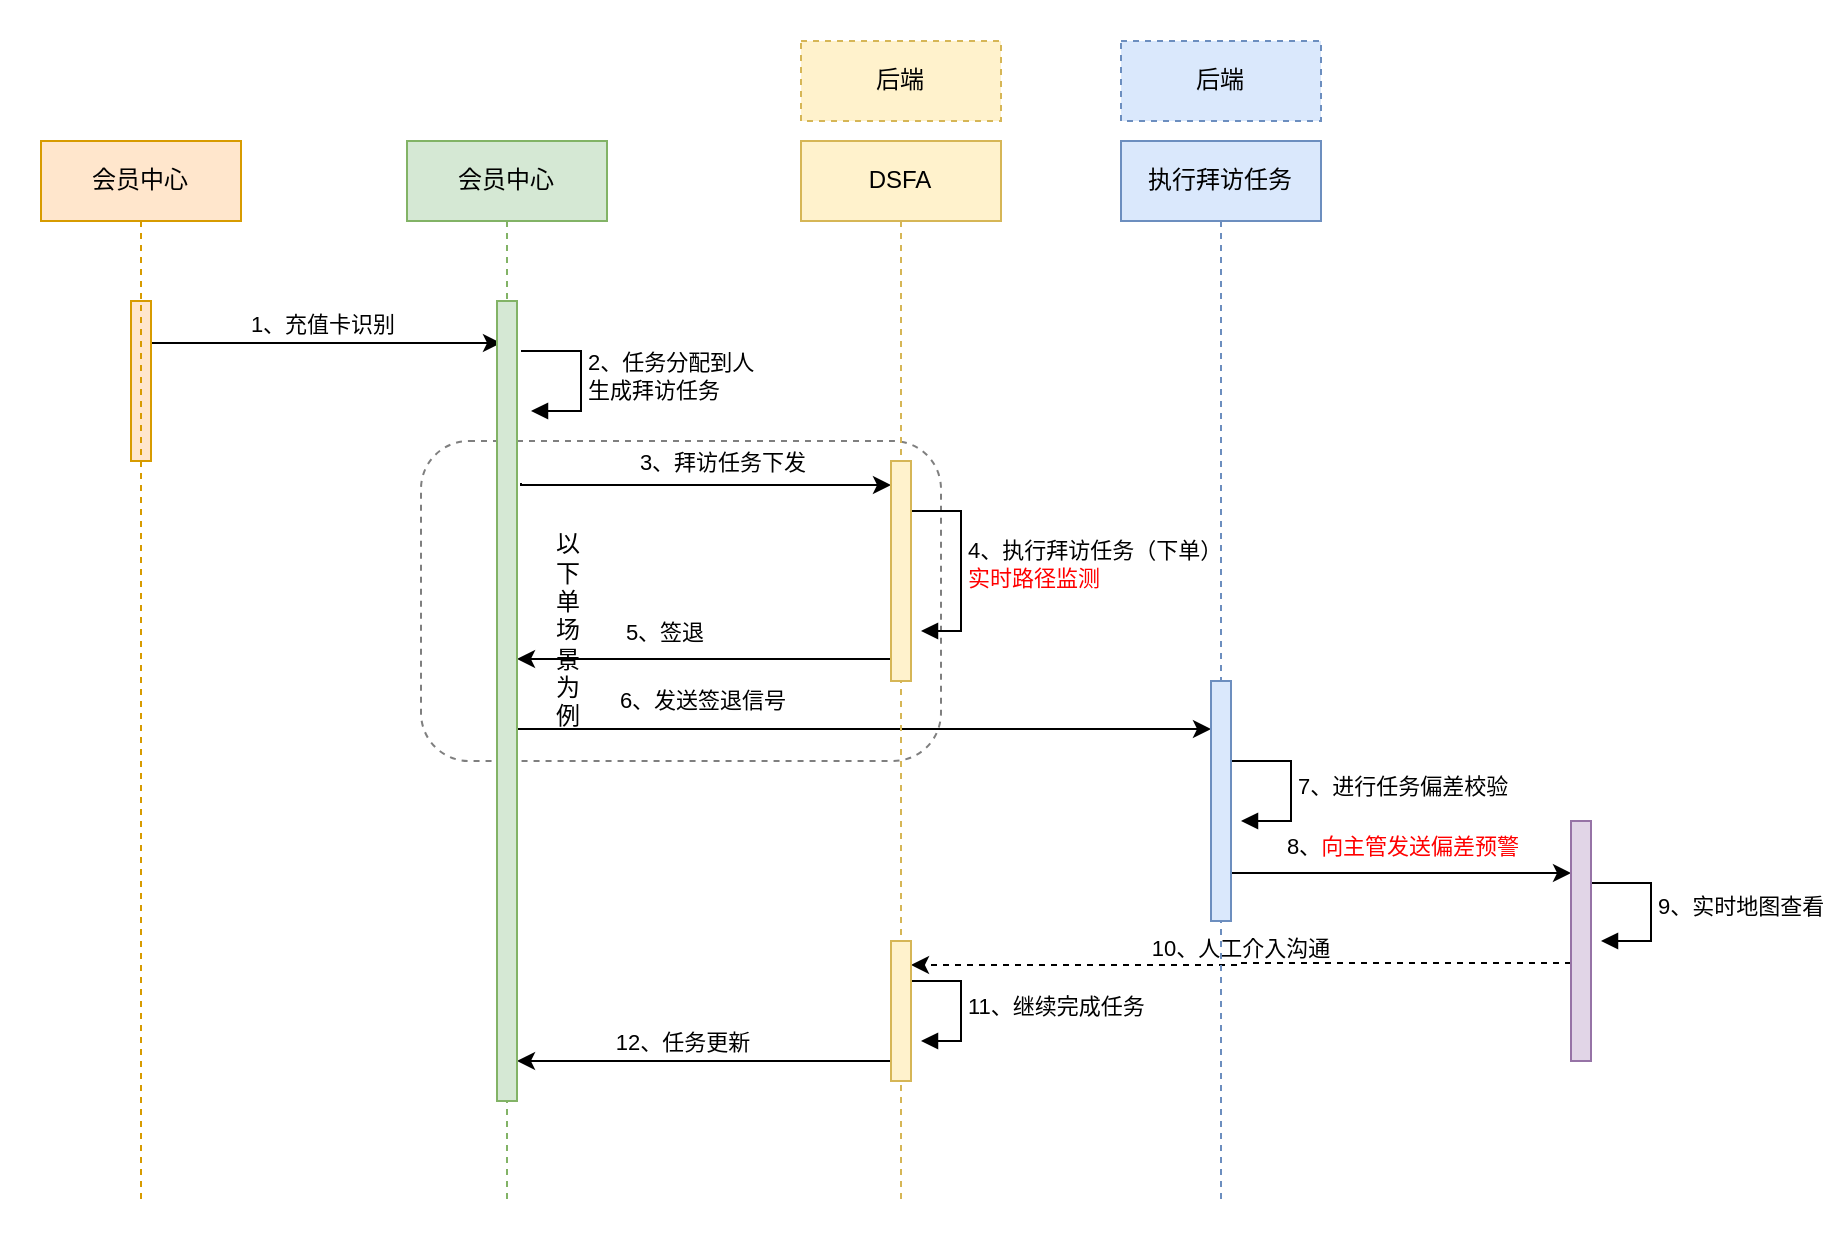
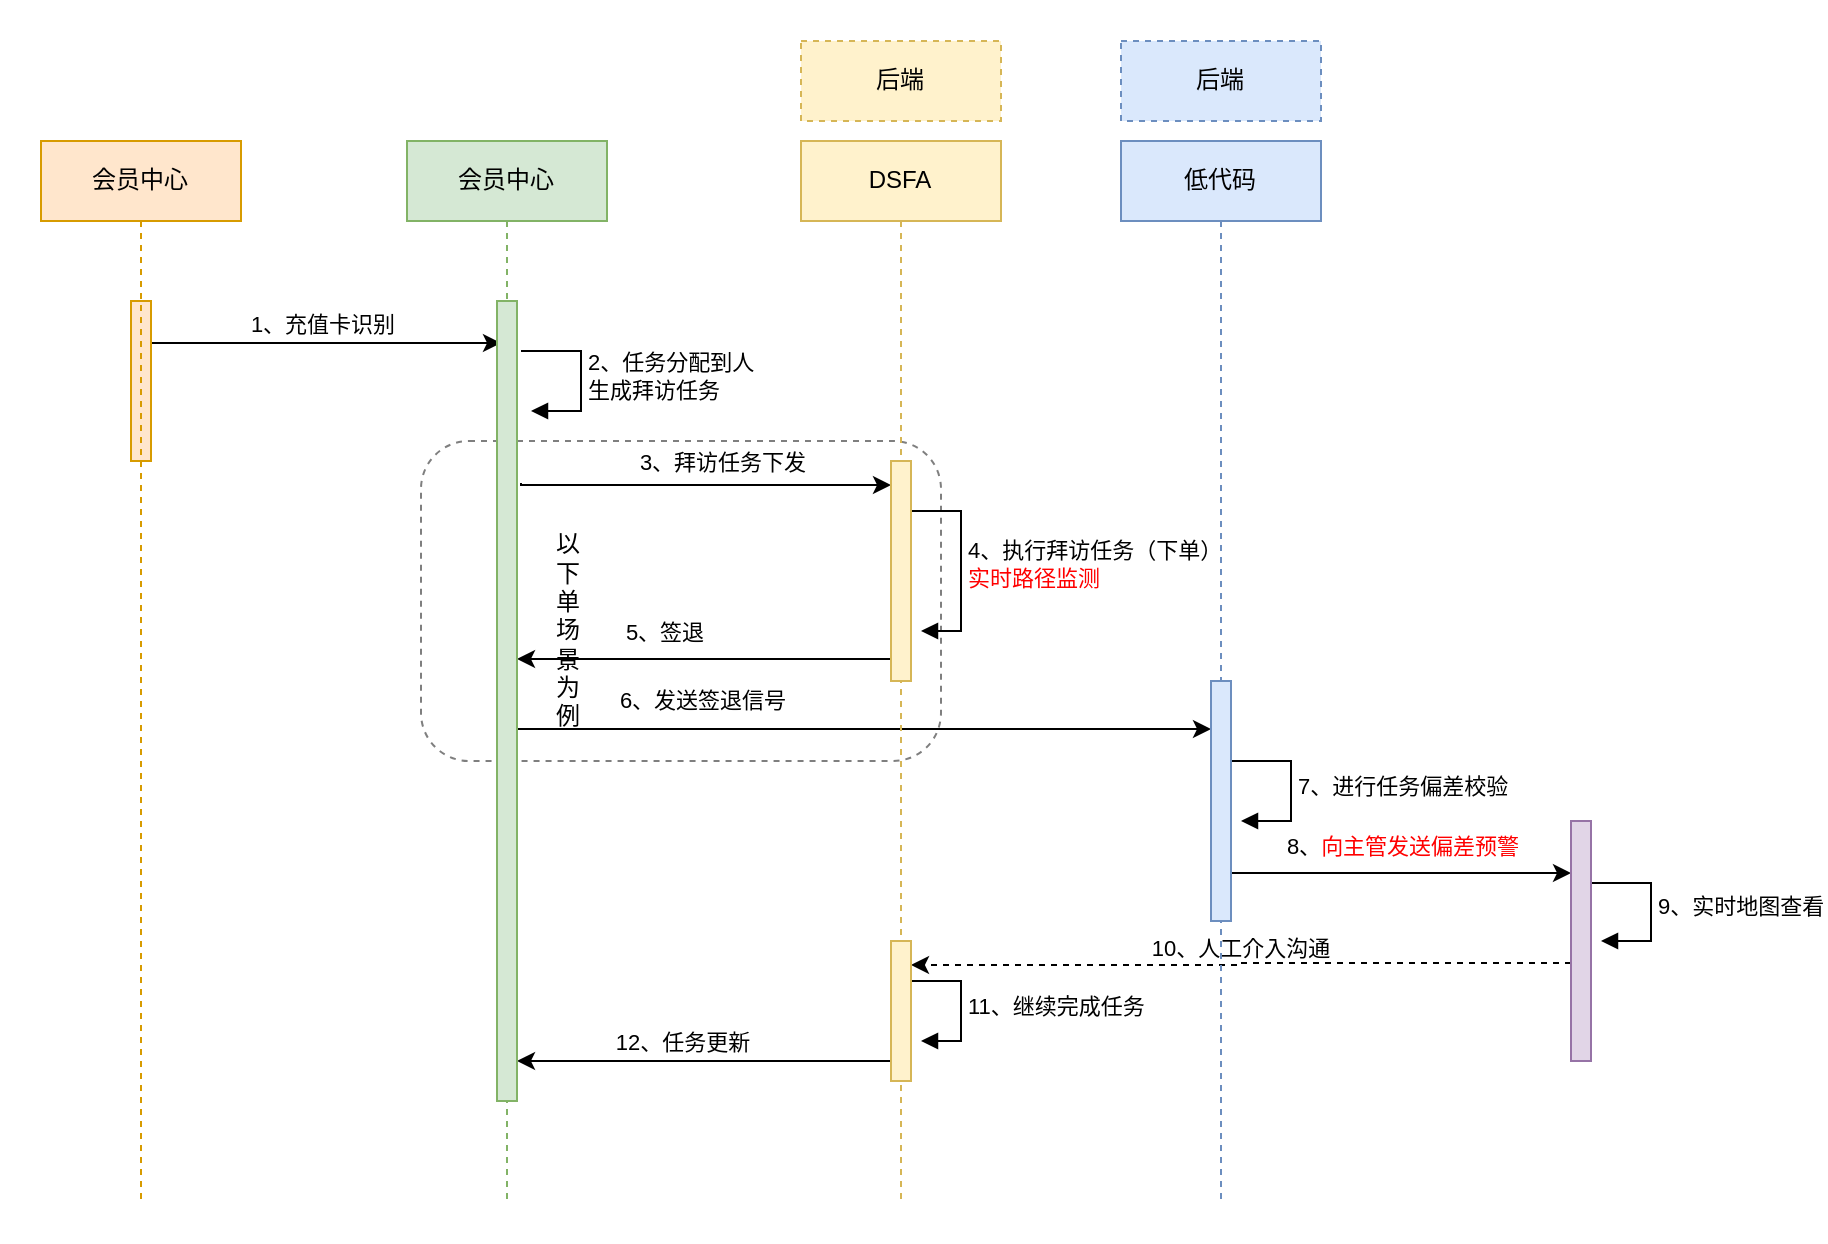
node "执行拜访任务": label "执行拜访任务" -> "低代码"
